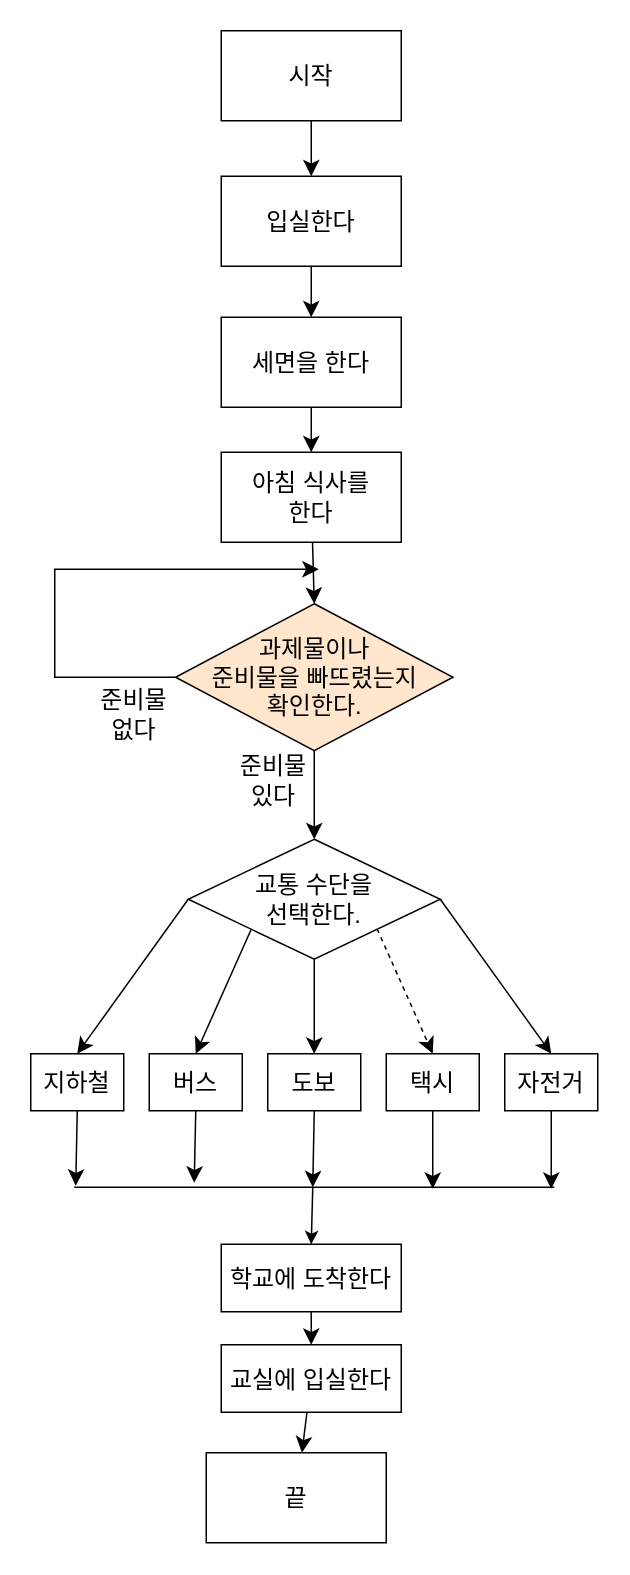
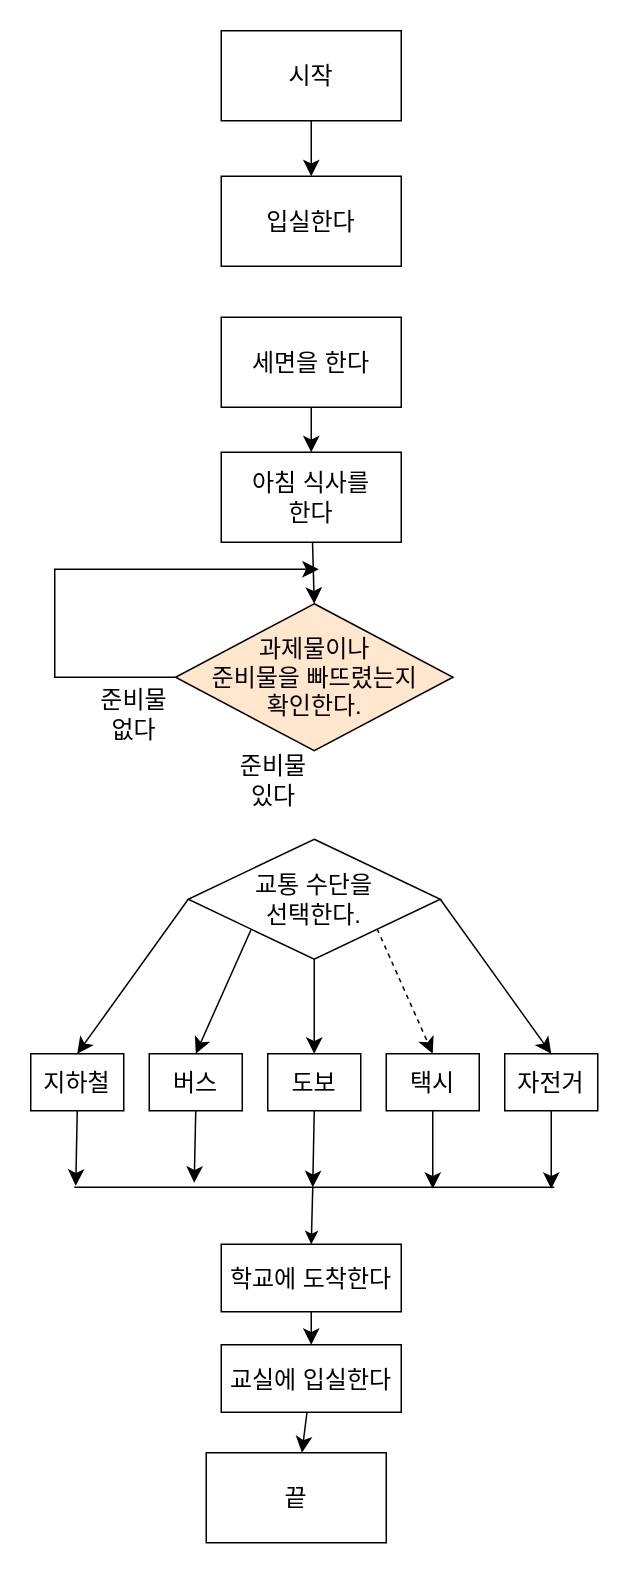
edge "입실한다" -> "세면을 한다": removed
edge "과제물이나 준비물을 빠뜨렸는지 확인한다." -> "교통 수단을 선택한다.": removed
